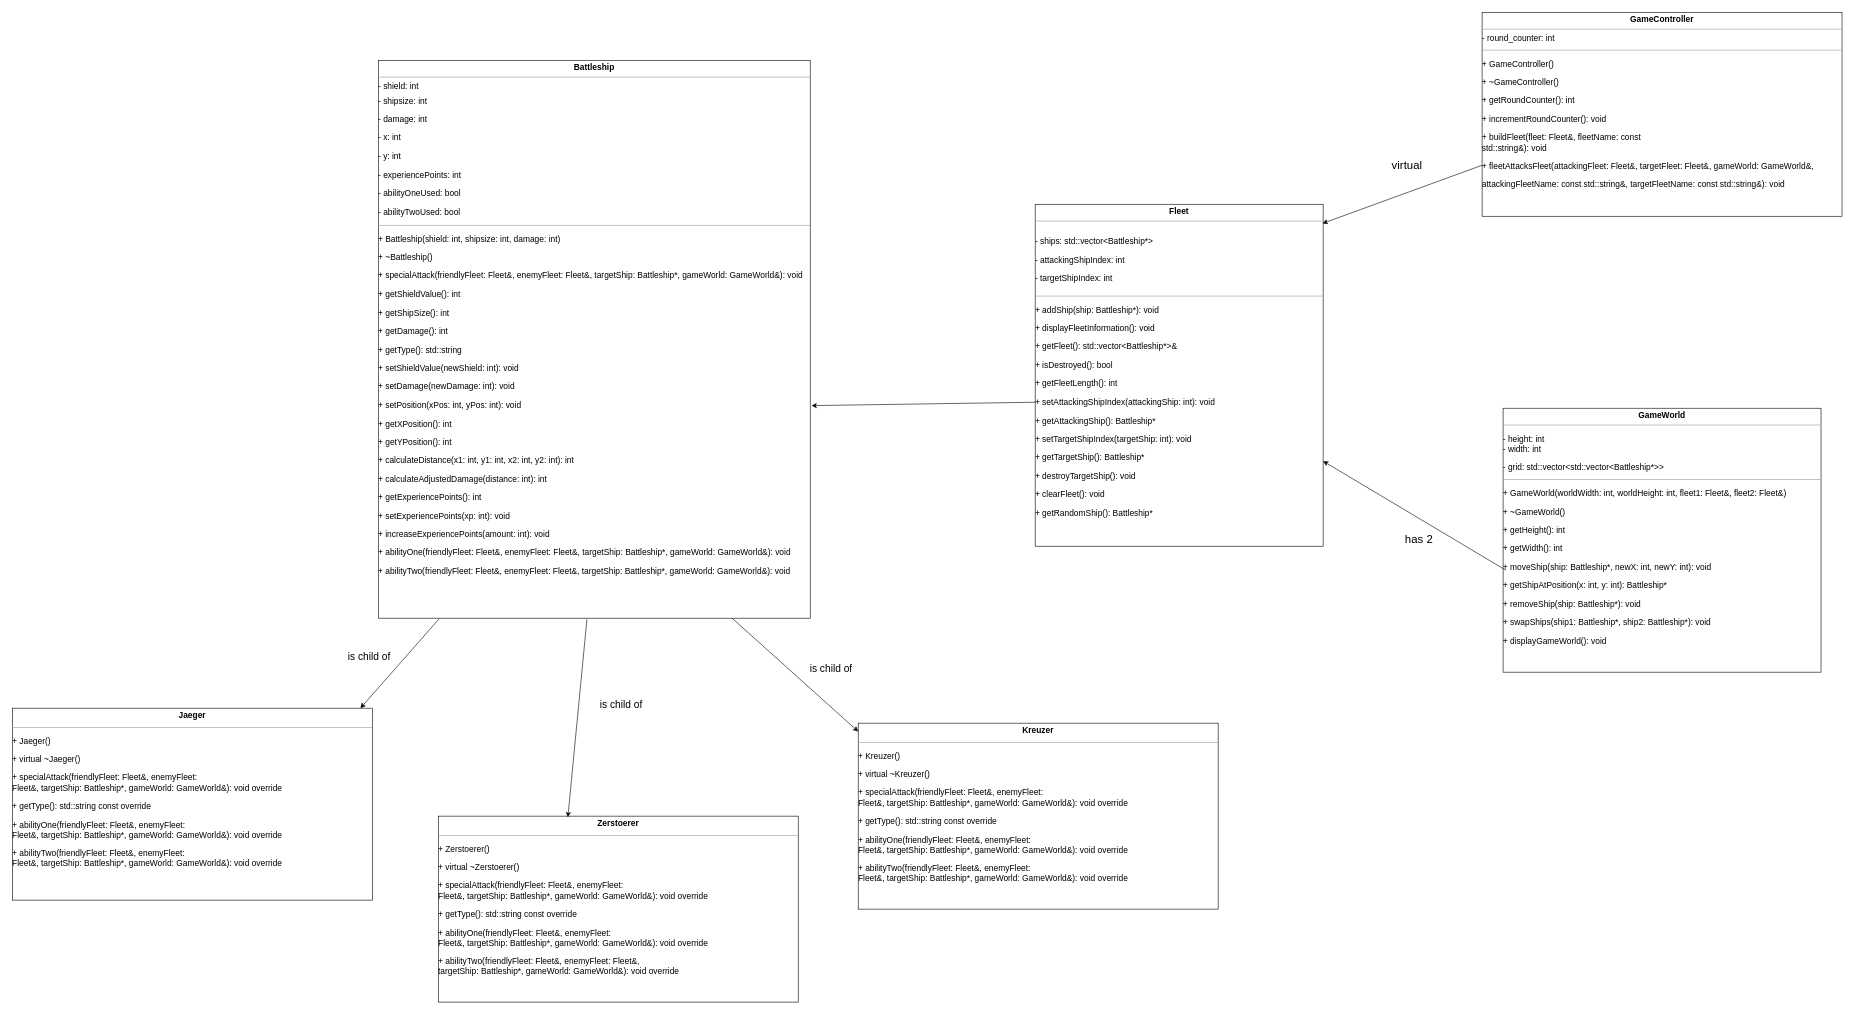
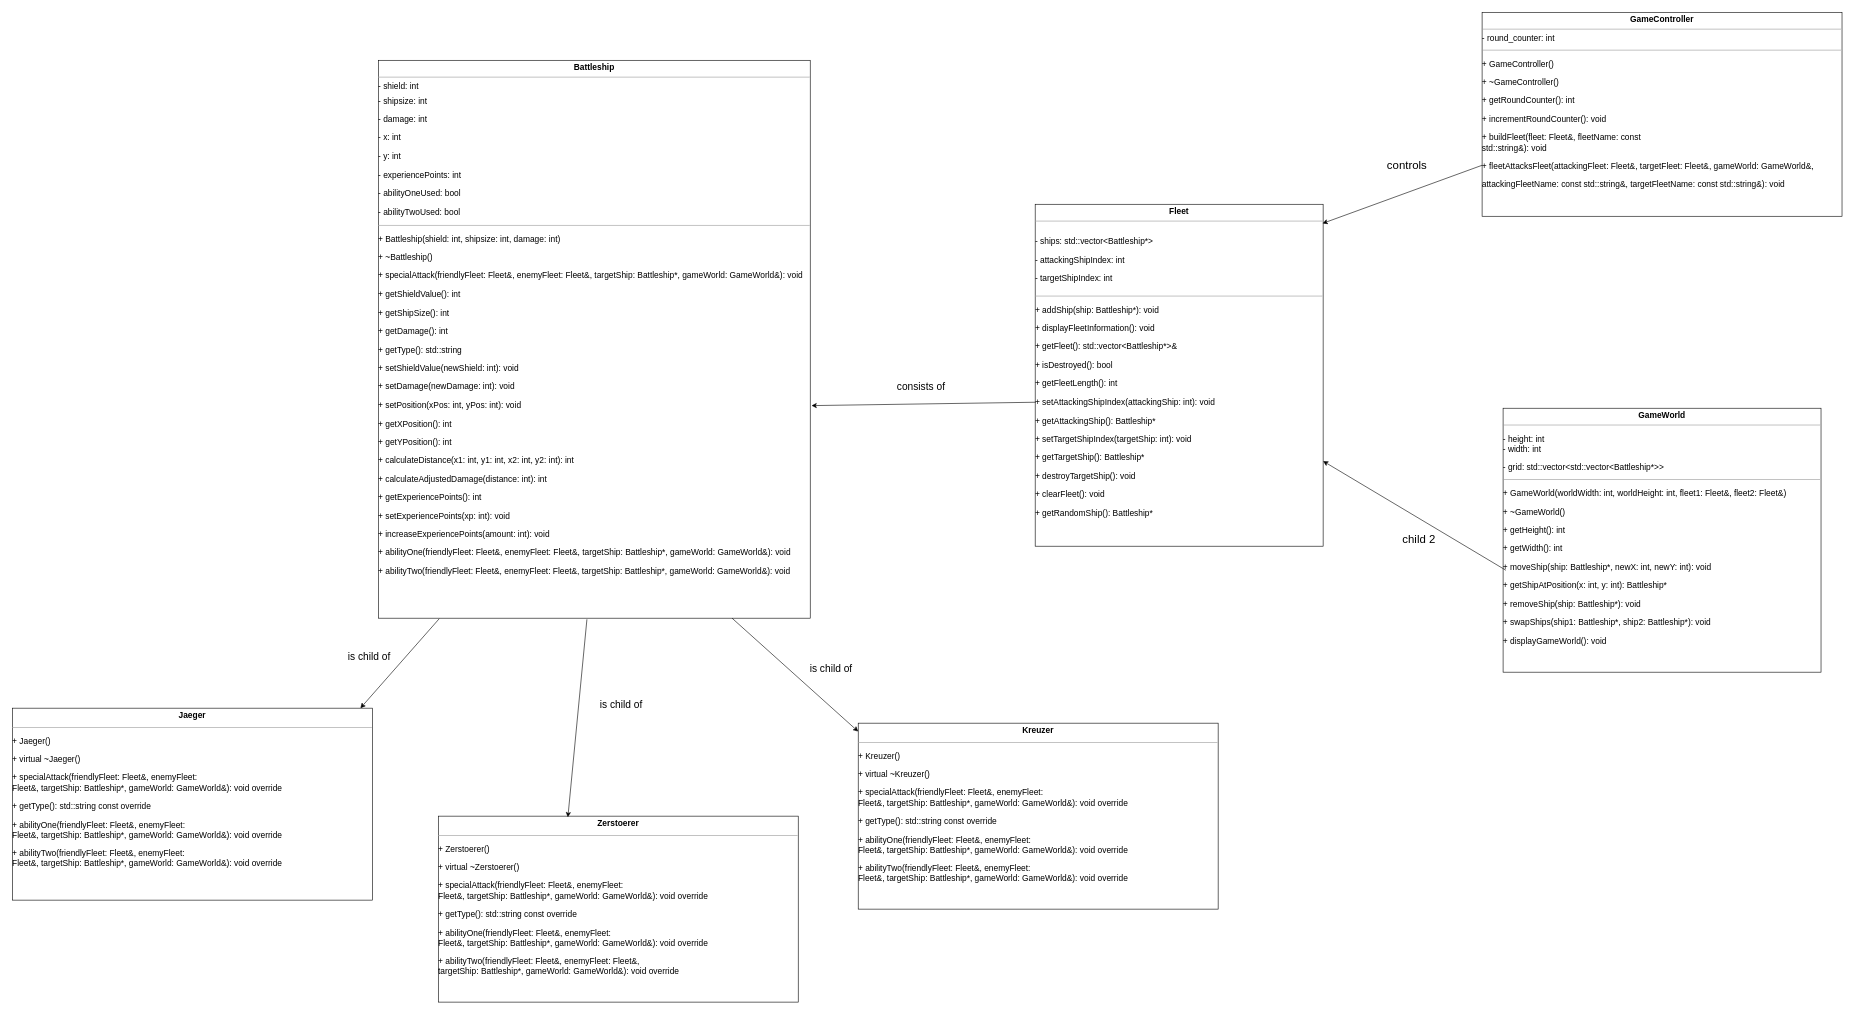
node "virtual": label "virtual" -> "controls"
node "consists of": added
node "has 2": label "has 2" -> "child 2"
